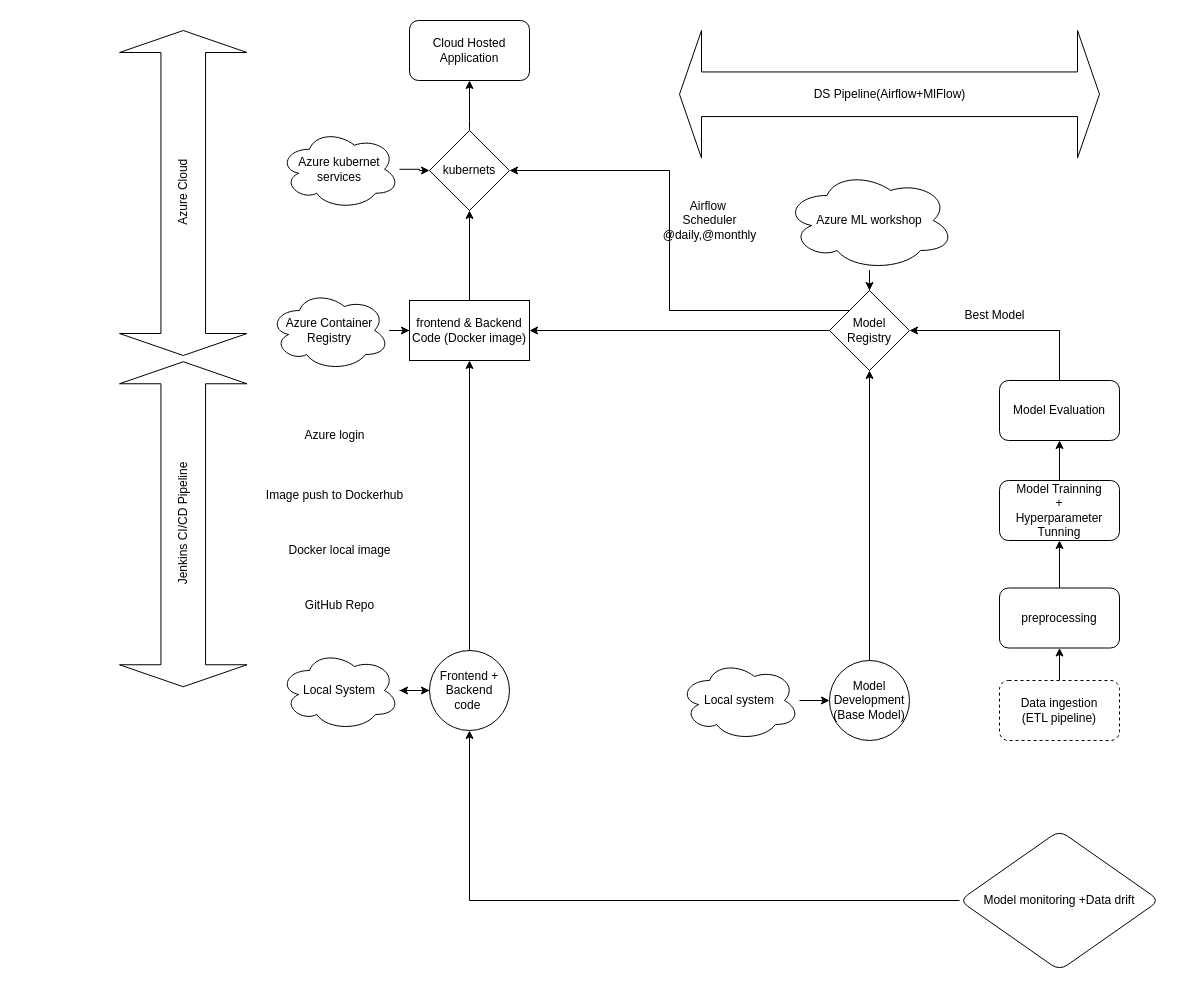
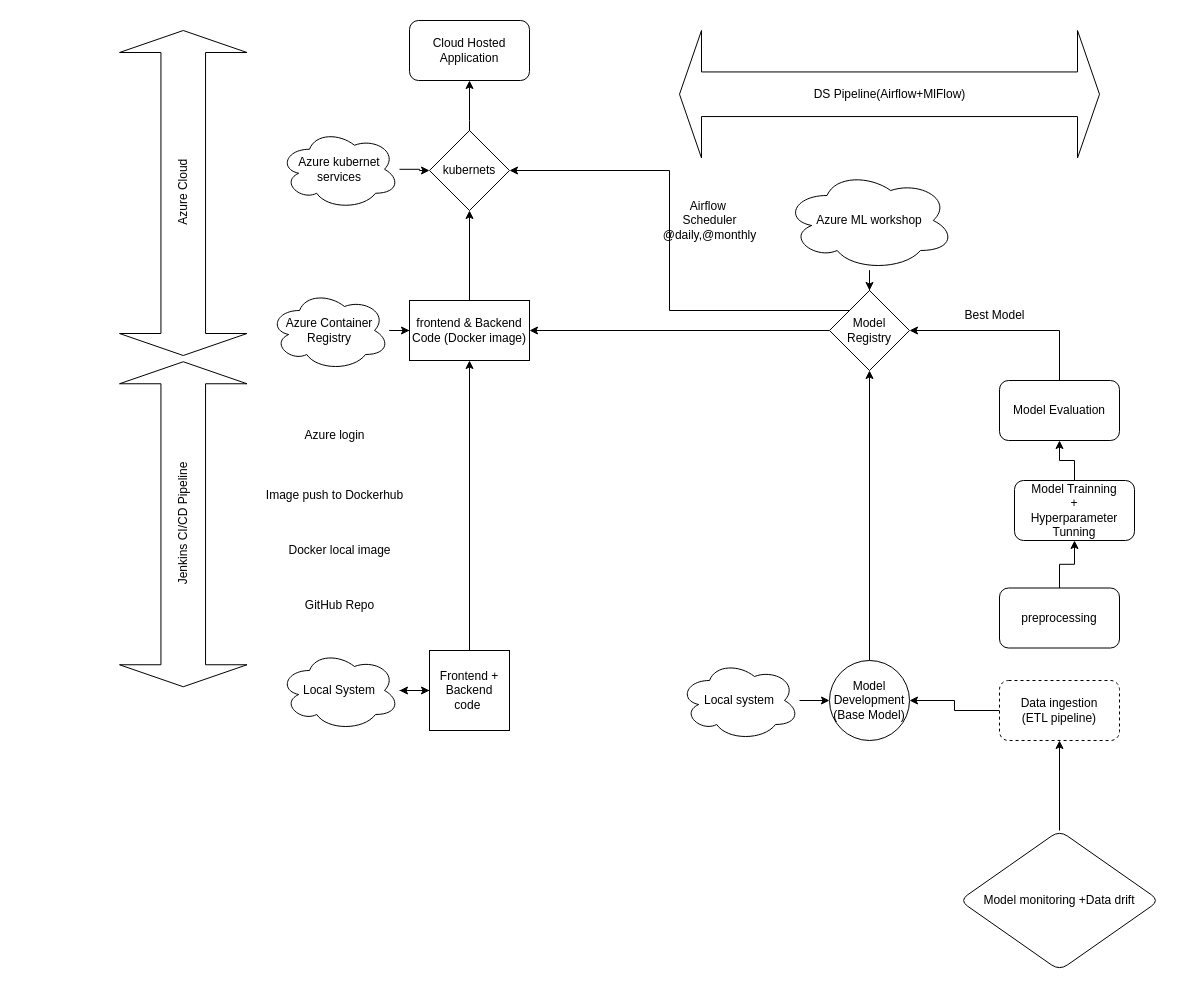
node "Model Trainning + Hyperparameter Tunning": moved (1060, 511) -> (1075, 511)
edge "Data ingestion (ETL pipeline)" -> "preprocessing": now "Data ingestion (ETL pipeline)" -> "Model Development (Base Model)"
node "Frontend + Backend code": shape ellipse -> rectangle
edge "Model monitoring +Data drift" -> "Frontend + Backend code": now "Model monitoring +Data drift" -> "Data ingestion (ETL pipeline)"
